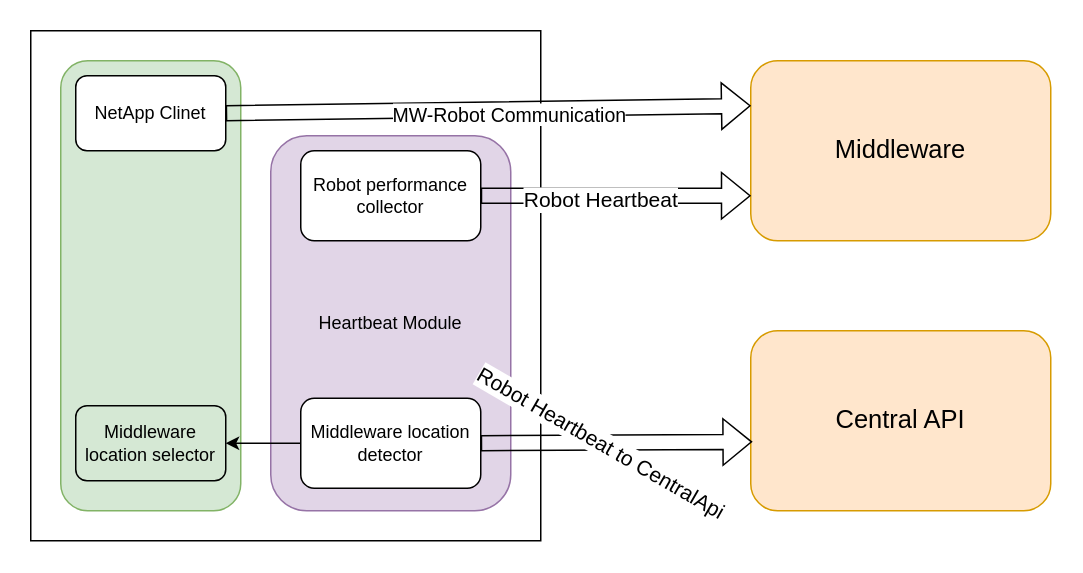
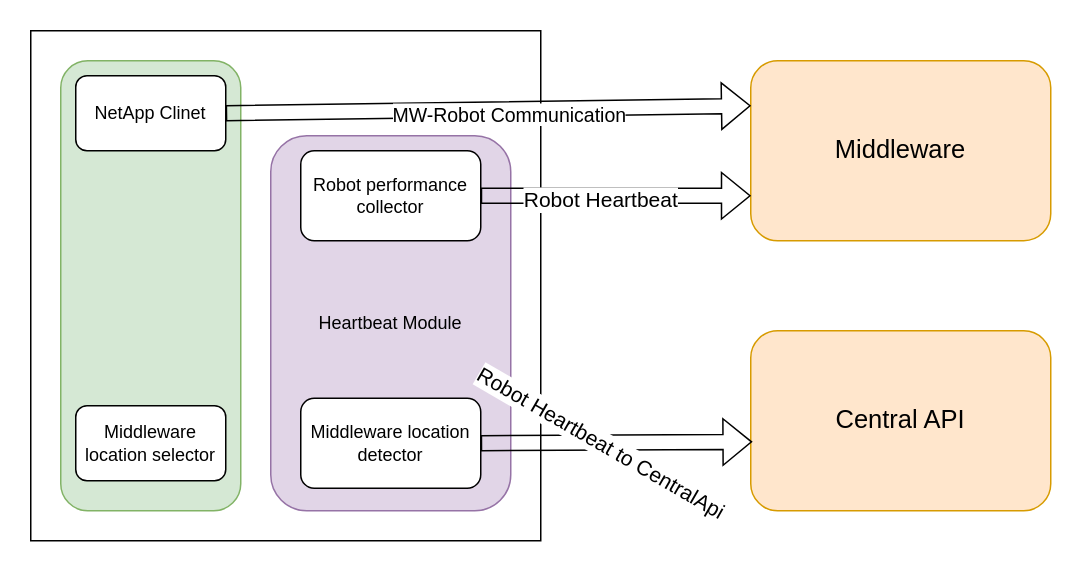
node "Middleware location selector": fillcolor #d5e8d4 -> #ffffff
edge "Middleware location detector" -> "Middleware location selector": removed
